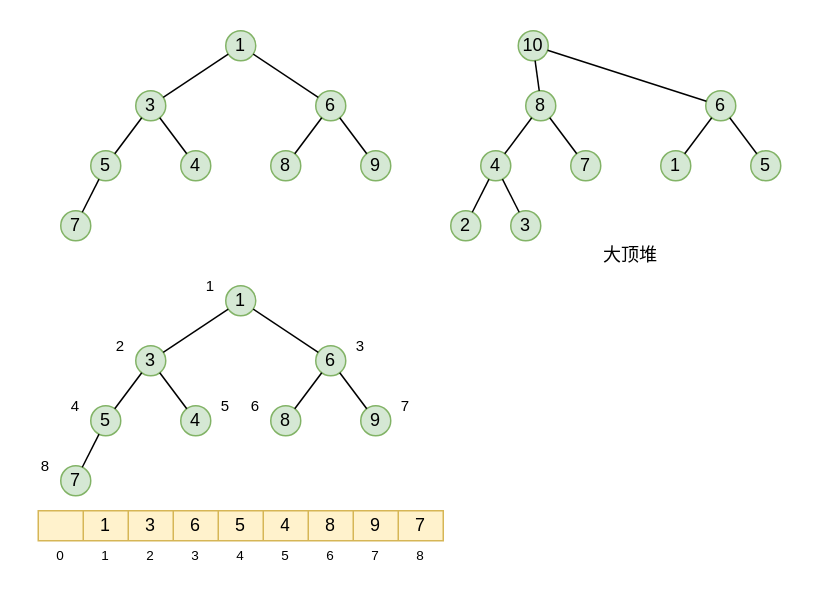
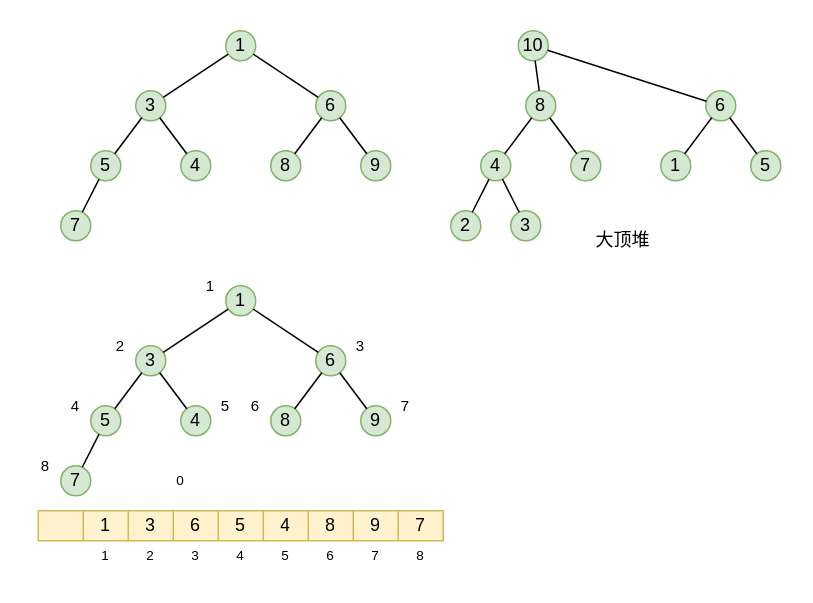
node "大顶堆": moved (631, 256) -> (623, 241)
node "0": moved (61, 556) -> (181, 481)
